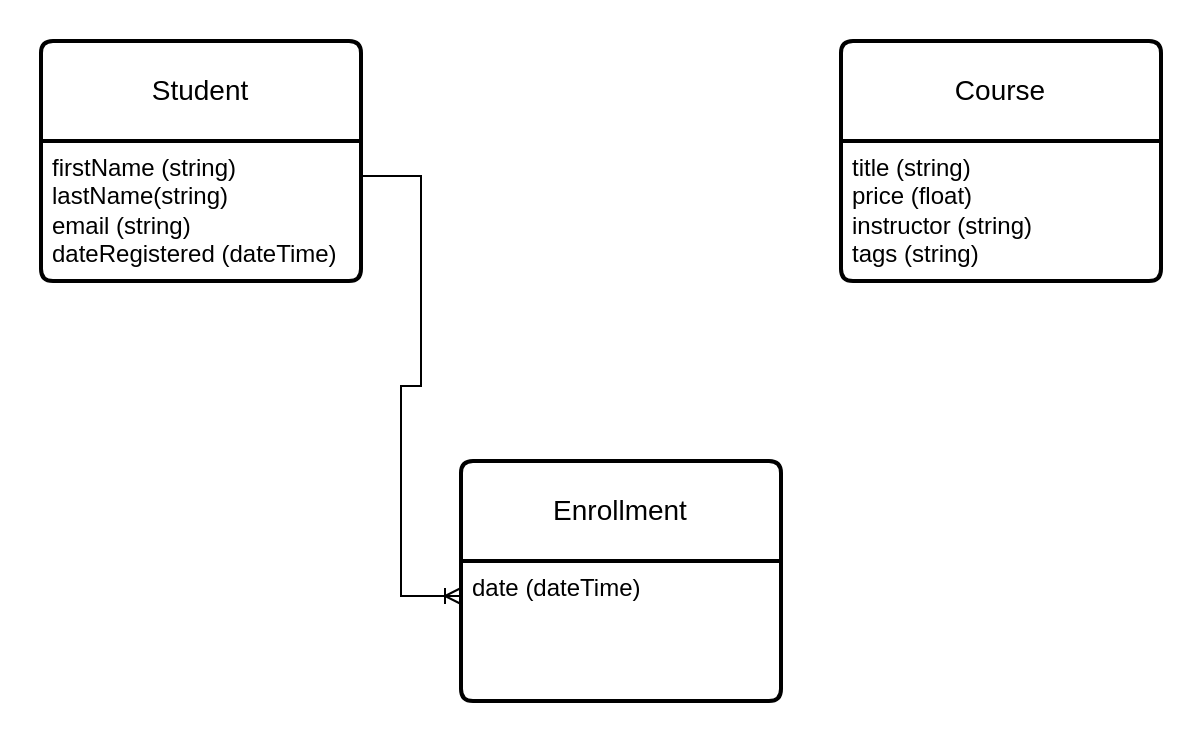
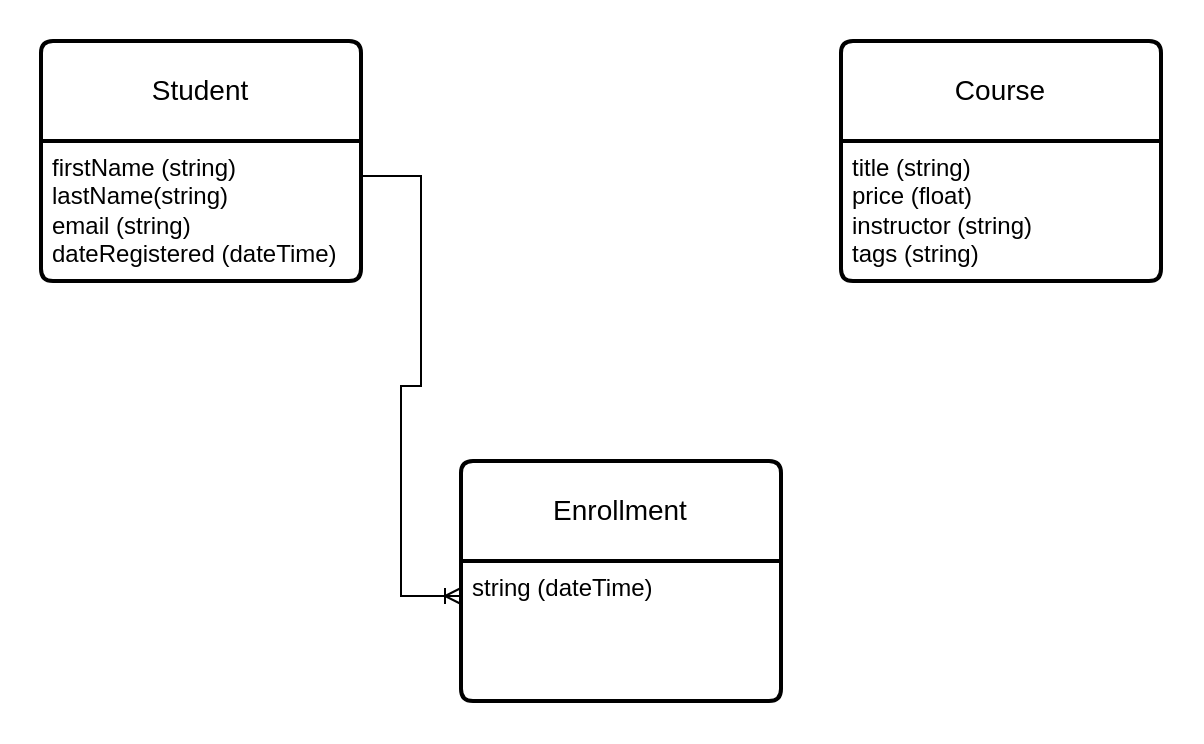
node "date (dateTime)": label "date (dateTime)" -> "string (dateTime)"
